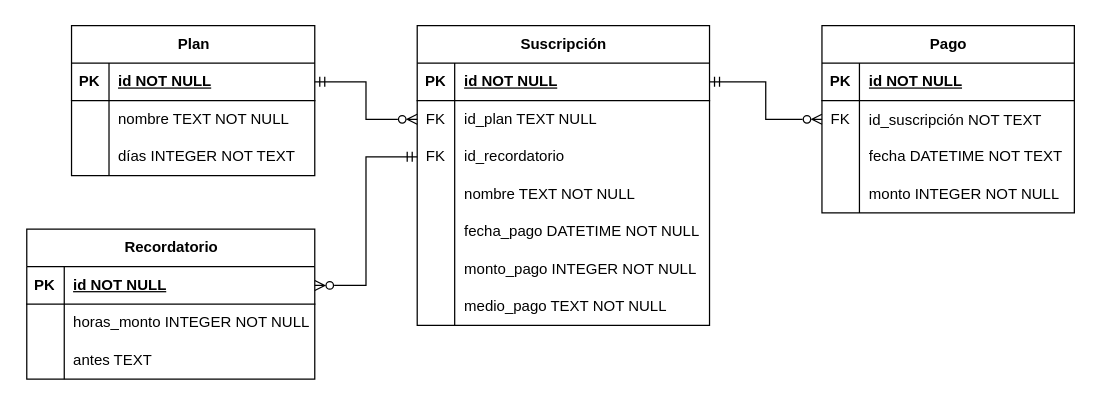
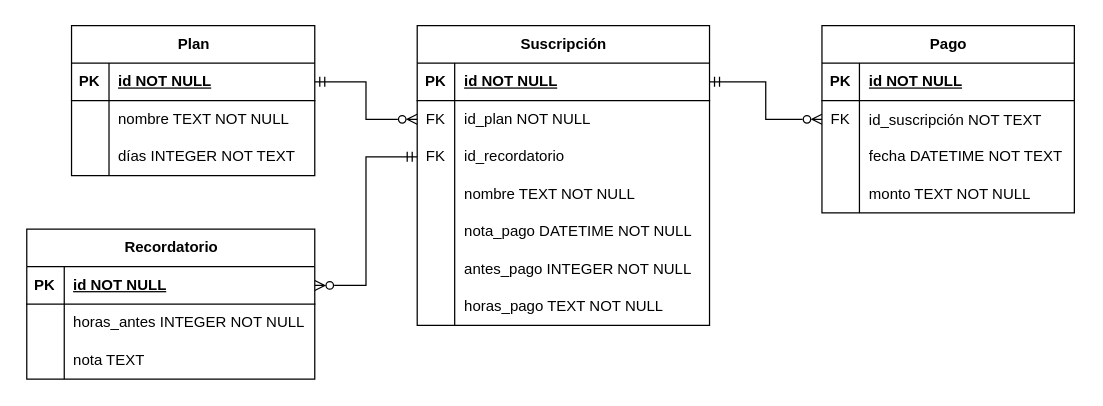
node "id_plan TEXT NULL": label "id_plan TEXT NULL" -> "id_plan NOT NULL"
node "monto INTEGER NOT NULL": label "monto INTEGER NOT NULL" -> "monto TEXT NOT NULL"
node "fecha_pago DATETIME NOT NULL": label "fecha_pago DATETIME NOT NULL" -> "nota_pago DATETIME NOT NULL"
node "monto_pago INTEGER NOT NULL": label "monto_pago INTEGER NOT NULL" -> "antes_pago INTEGER NOT NULL"
node "medio_pago TEXT NOT NULL": label "medio_pago TEXT NOT NULL" -> "horas_pago TEXT NOT NULL"
node "horas_monto INTEGER NOT NULL": label "horas_monto INTEGER NOT NULL" -> "horas_antes INTEGER NOT NULL"
node "antes TEXT": label "antes TEXT" -> "nota TEXT"
